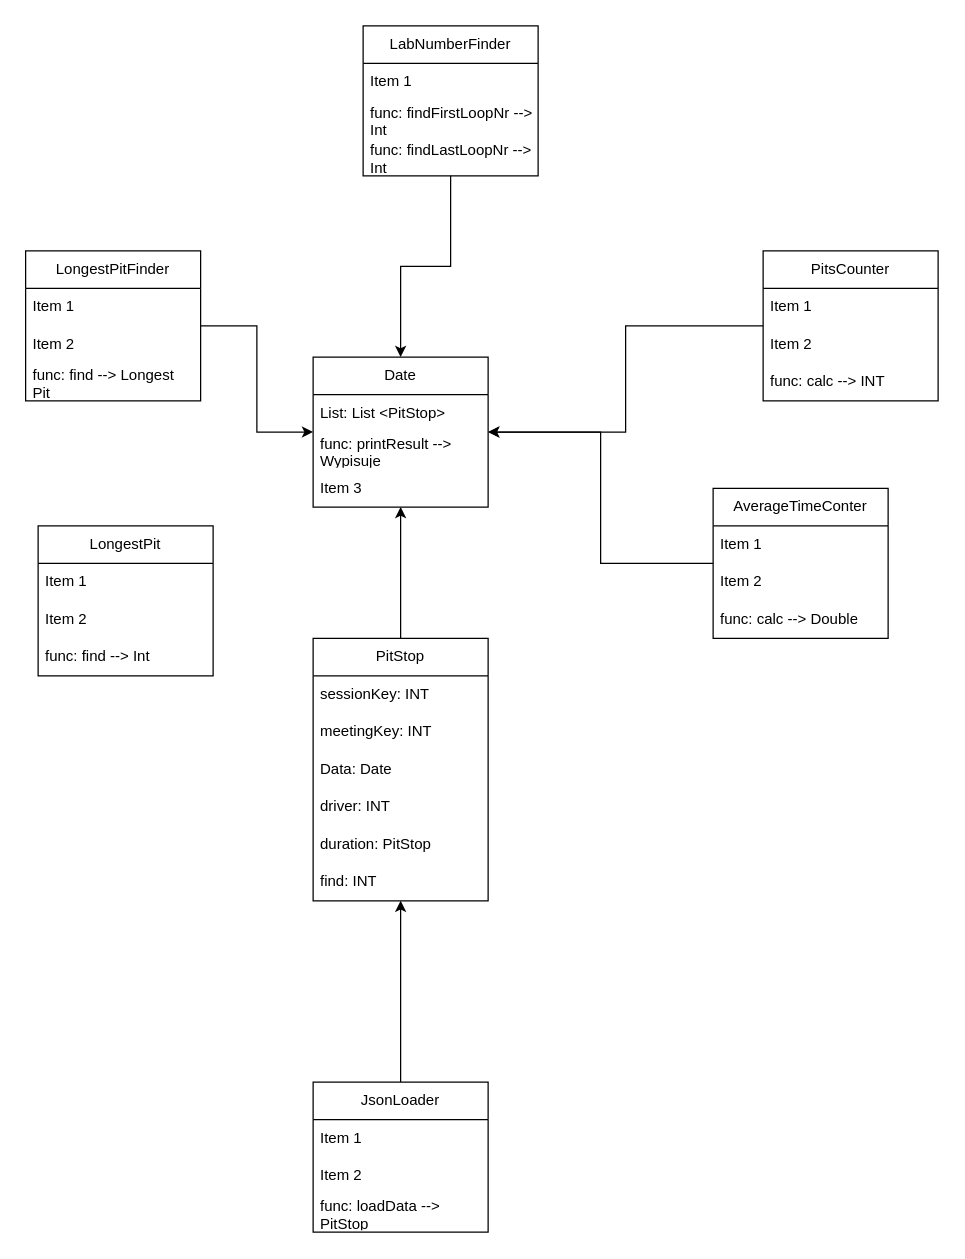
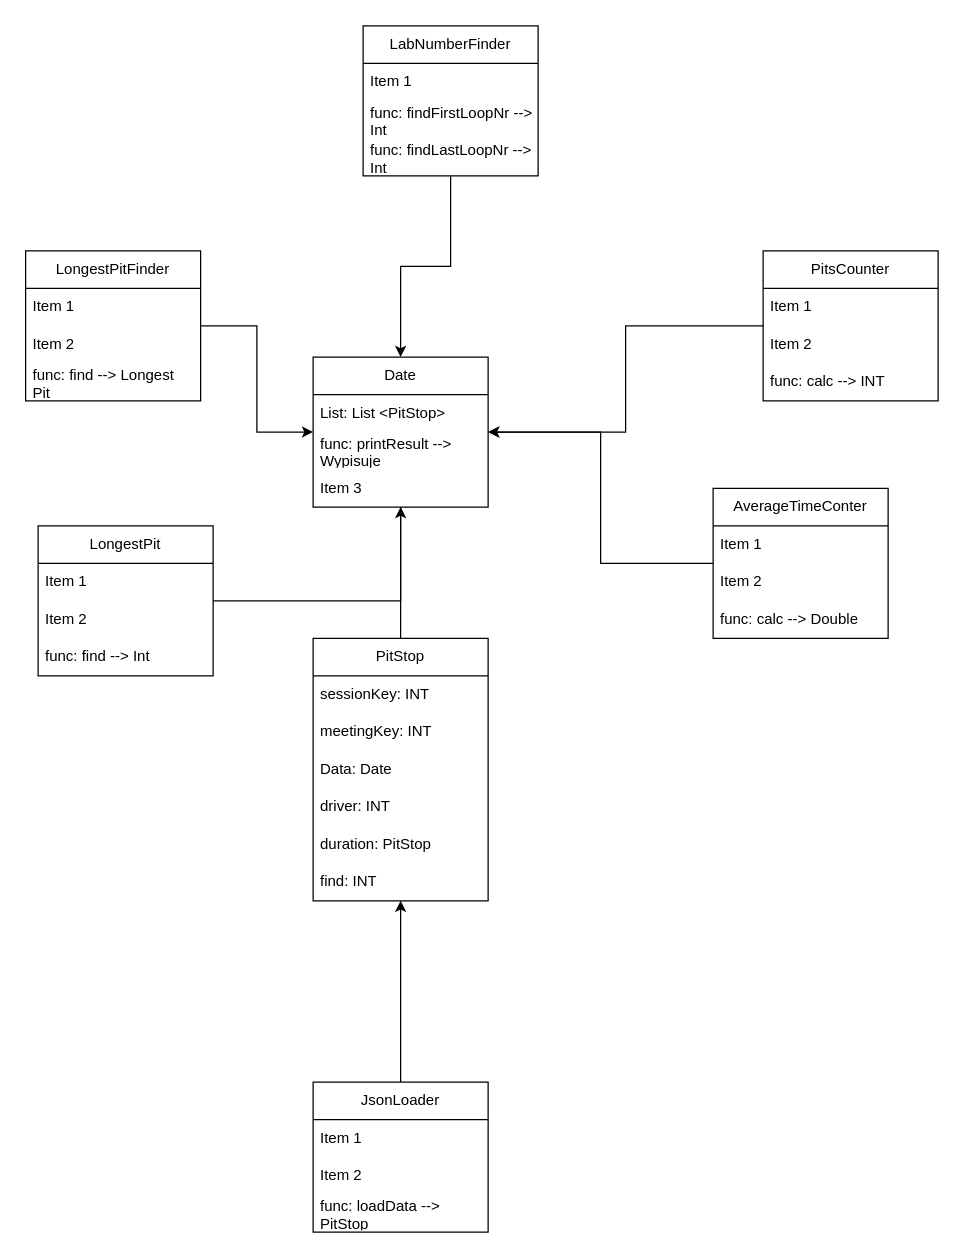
edge "LongestPit" -> "Date": added
edge "PitStop" -> "Date": arrowhead classic -> none
